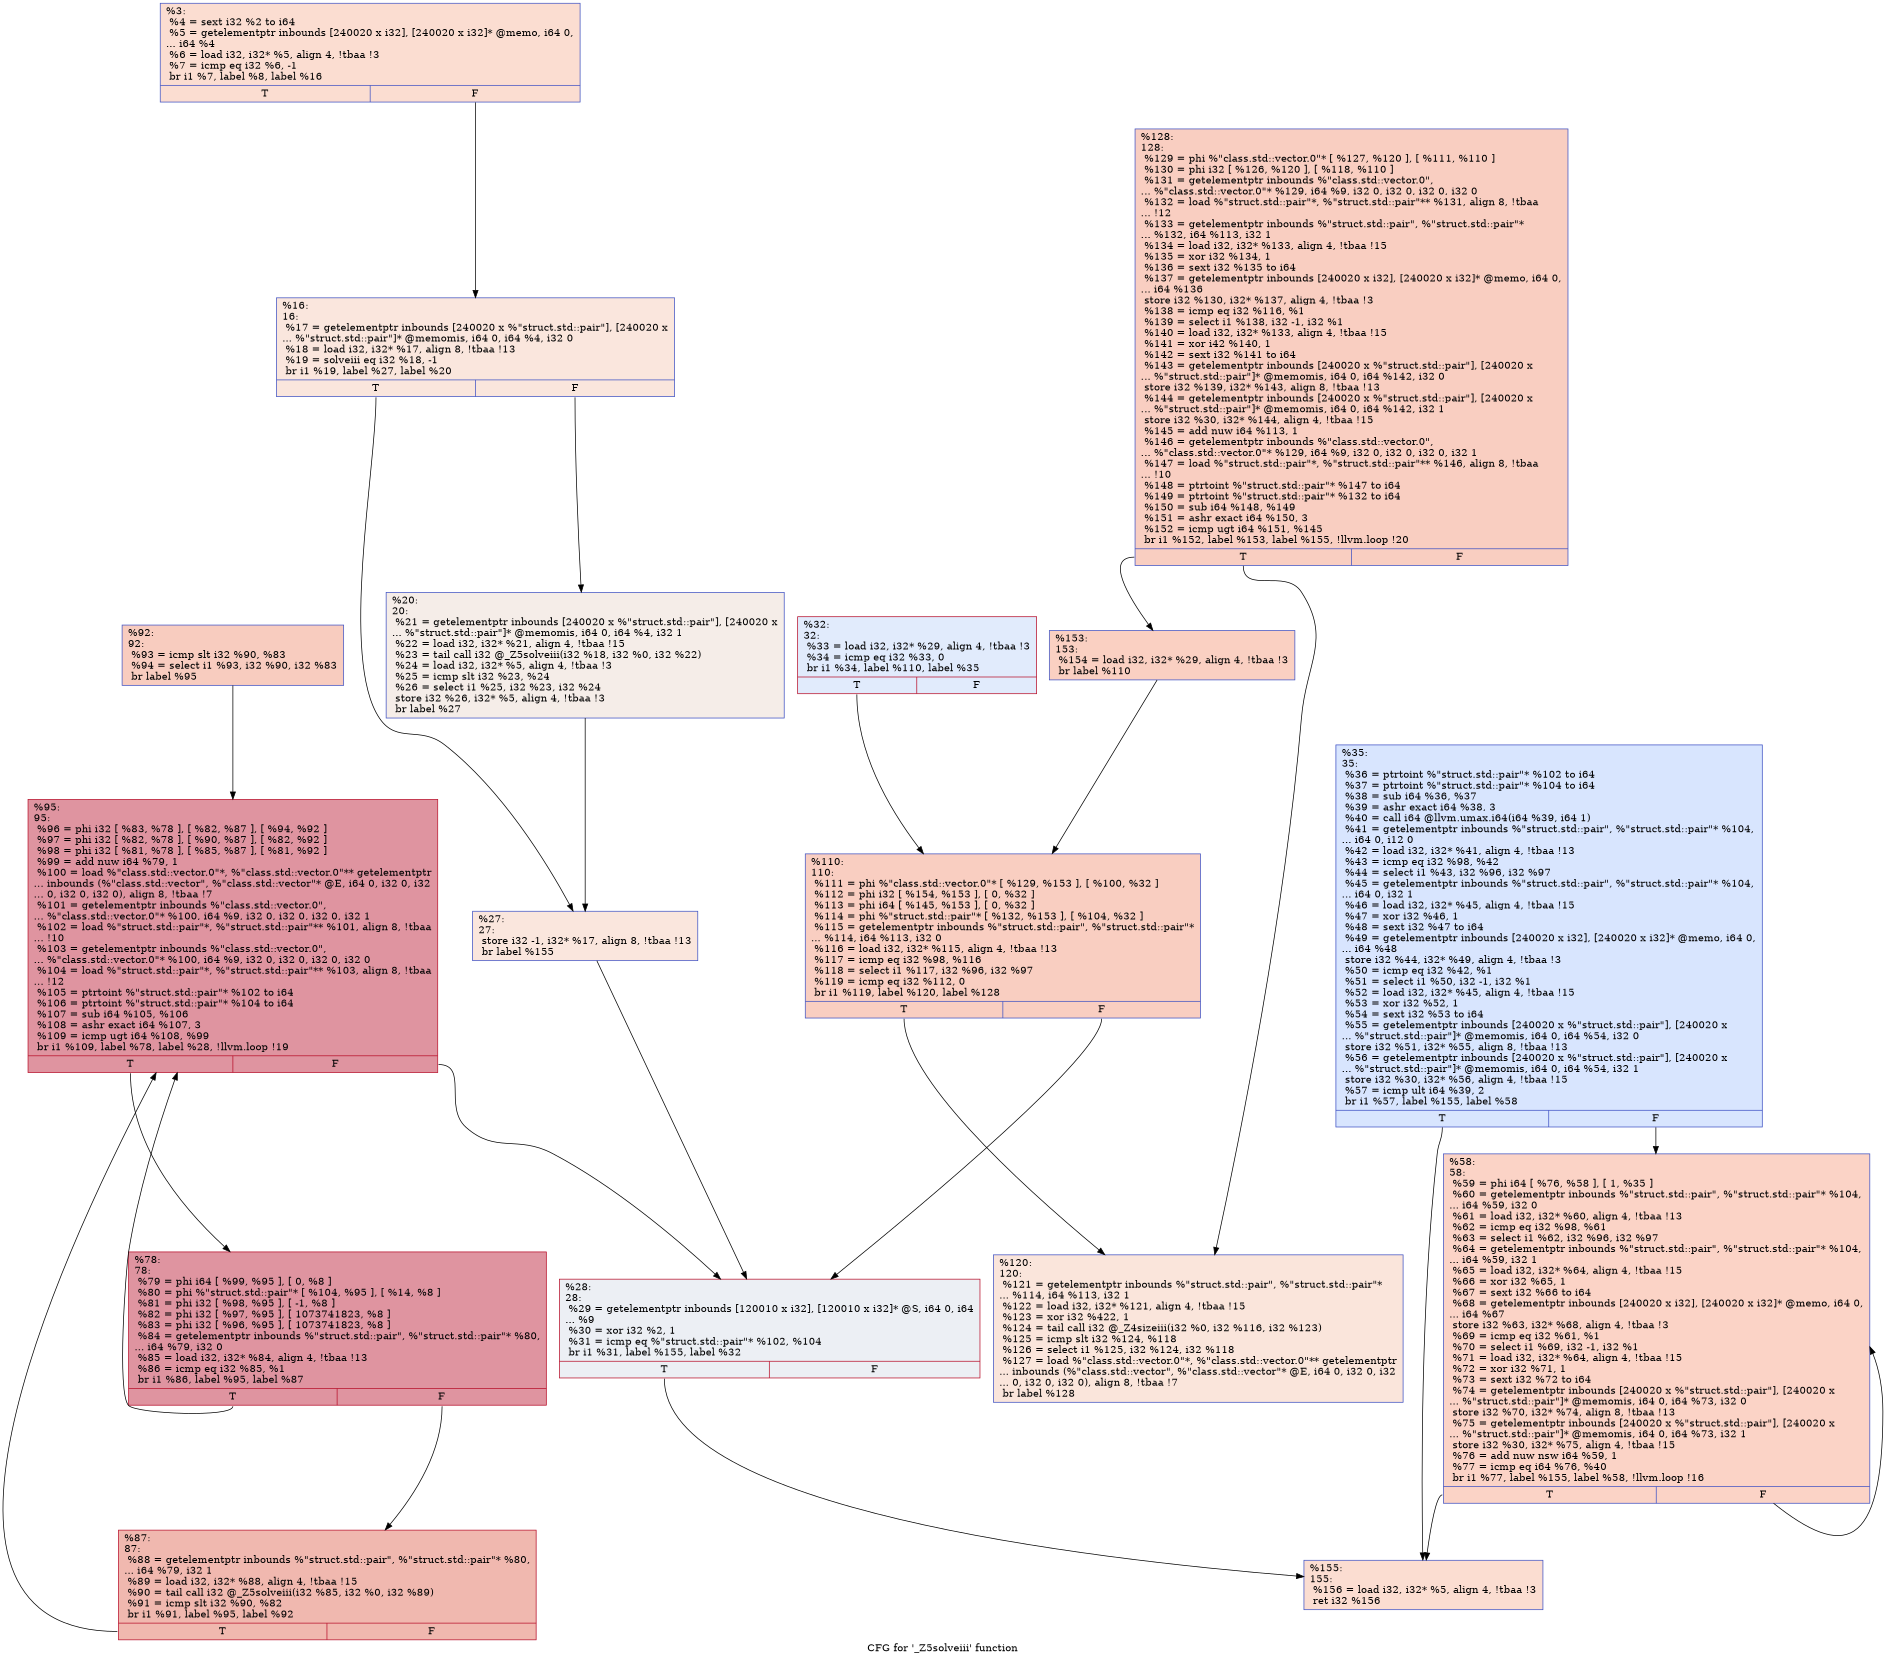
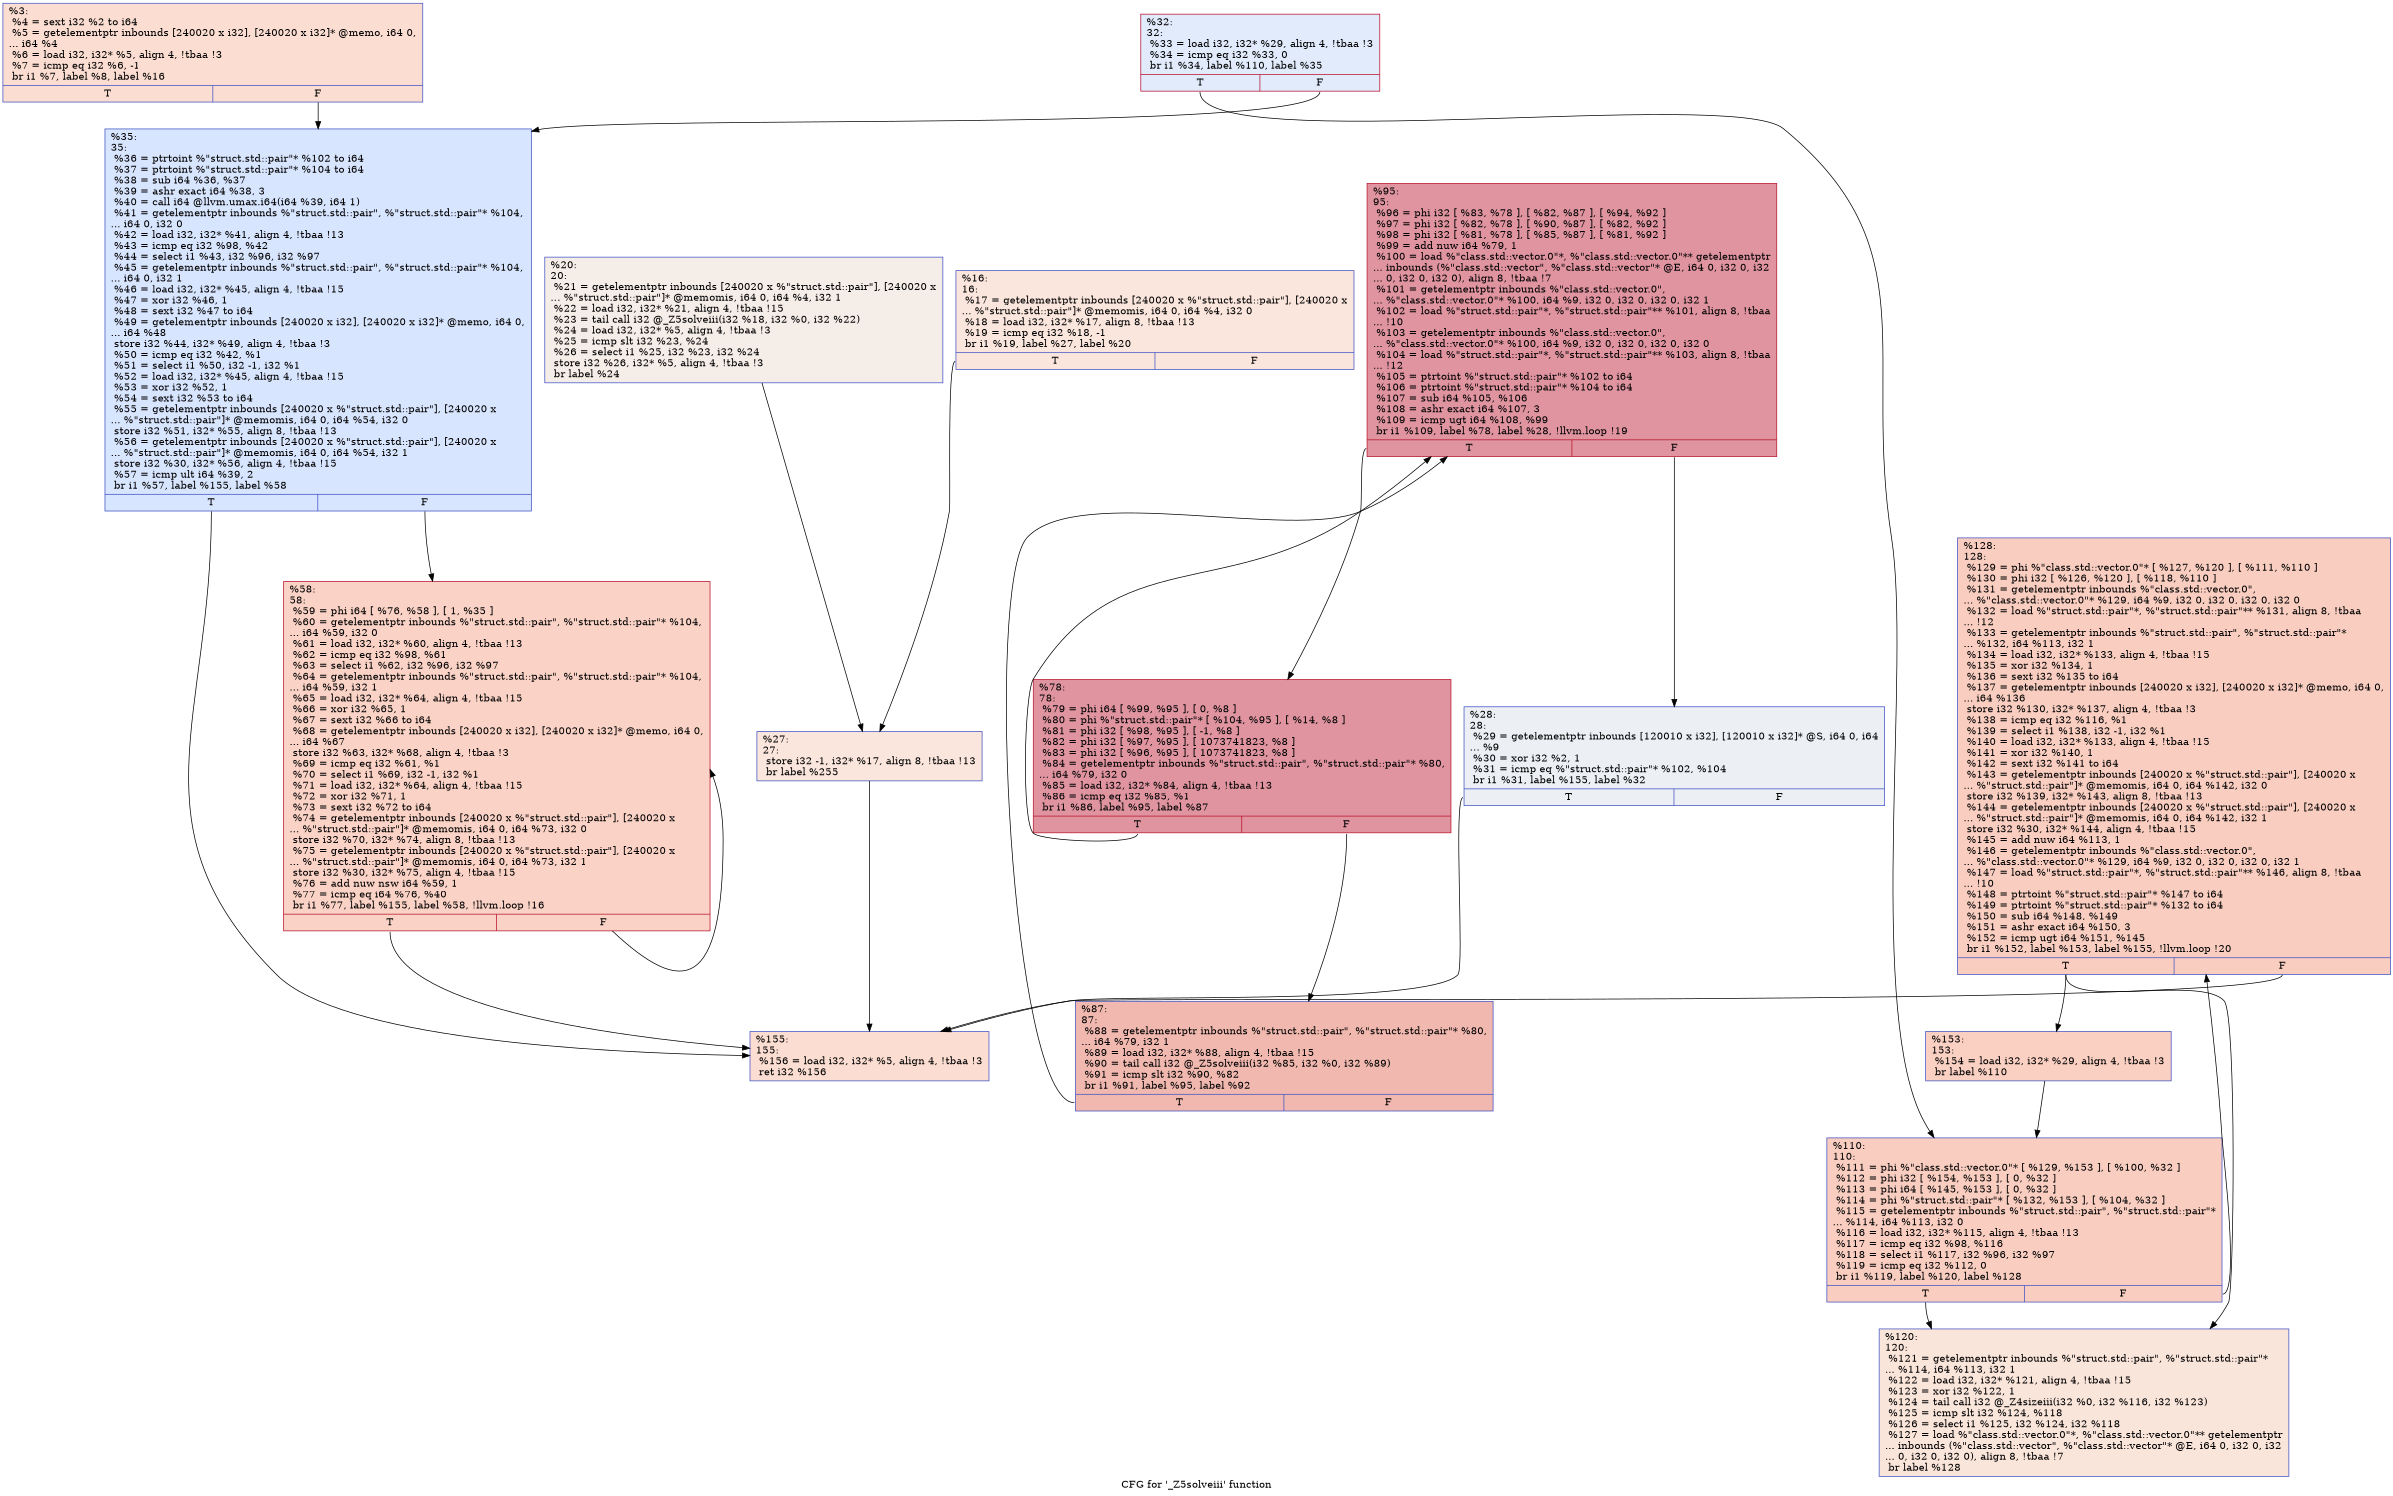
edge "%32:" -> "%35:": added
edge "%3:" -> "%16:": now "%3:" -> "%35:"
node "%128:": text "%141 = xor i42 %140, 1" -> "%141 = xor i32 %140, 1"
node "%16:": text "%19 = solveiii eq i32 %18, -1" -> "%19 = icmp eq i32 %18, -1"
edge "%16:" -> "%20:": removed
node "%92:": removed
node "%20:": text "br label %27" -> "br label %24"
node "%35:": text "... i64 0, i12 0" -> "... i64 0, i32 0"
node "%27:": text "br label %155" -> "br label %255"
edge "%128:" -> "%155:": added
edge "%27:" -> "%28:": now "%27:" -> "%155:"
edge "%110:" -> "%28:": now "%110:" -> "%128:"
node "%120:": text "%123 = xor i32 %422, 1" -> "%123 = xor i32 %122, 1"
node "%28:": color #b70d28ff -> #3d50c3ff
node "%58:": color #3d50c3ff -> #b70d28ff
node "%87:": color #b70d28ff -> #3d50c3ff
